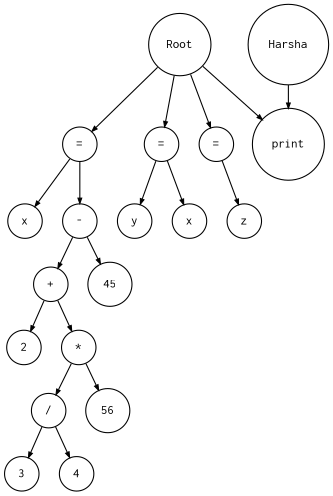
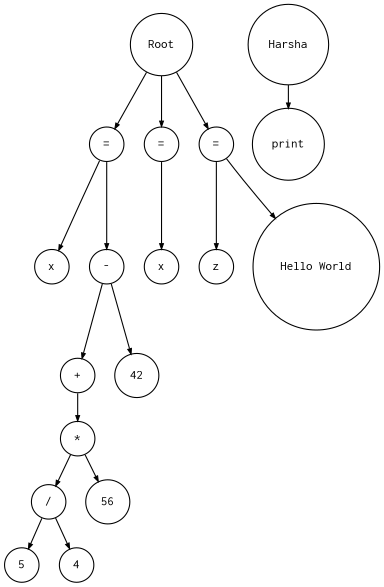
edge "Root" -> "print": removed
node "y": removed
node "Hello World": added
node "45": label "45" -> "42"
node "2": removed
node "3": label "3" -> "5"
